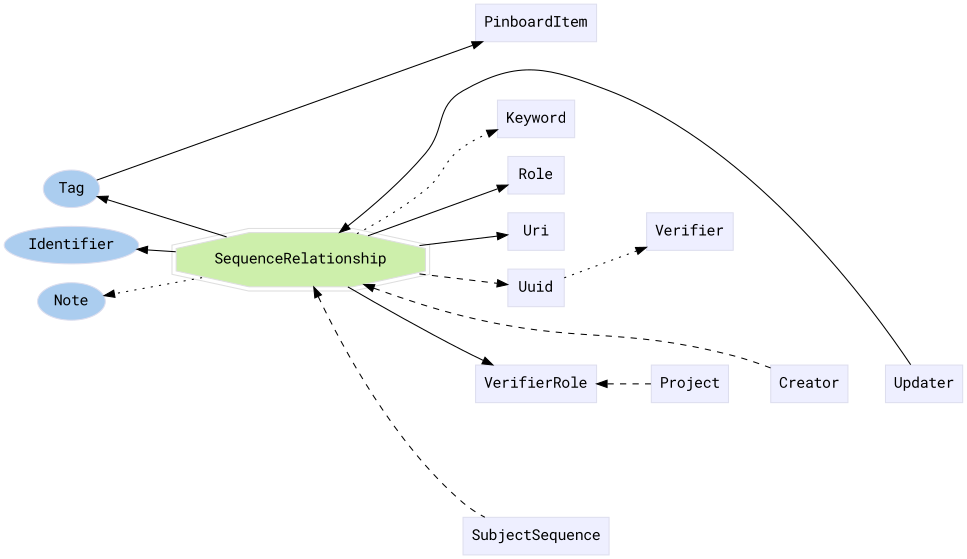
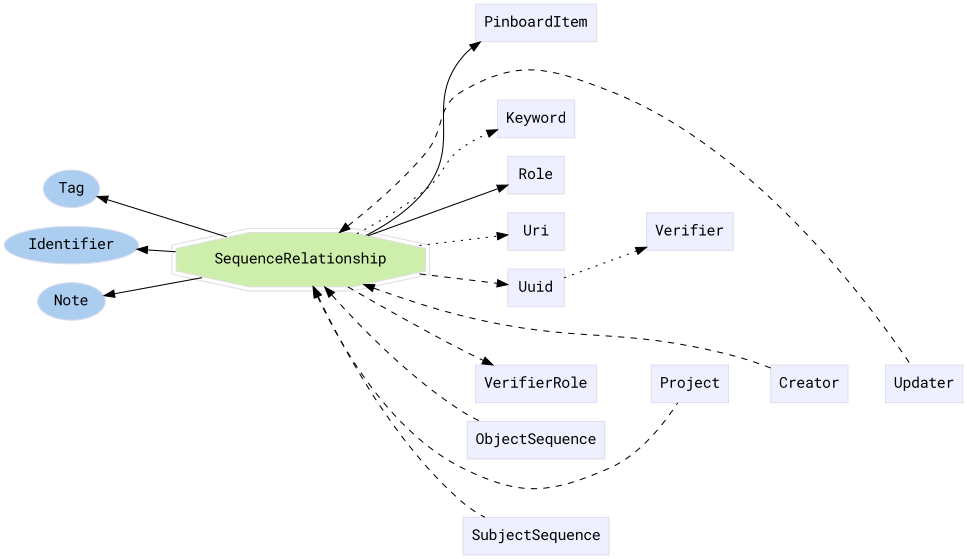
edge "Updater" -> "SequenceRelationship": style solid -> dashed
edge "Tag" -> "PinboardItem": now "SequenceRelationship" -> "PinboardItem"
edge "SequenceRelationship" -> "Uri": style solid -> dotted
edge "SequenceRelationship" -> "Note": style dotted -> solid
edge "SequenceRelationship" -> "VerifierRole": style solid -> dashed
edge "Project" -> "VerifierRole": now "Project" -> "SequenceRelationship"
node "ObjectSequence": added
